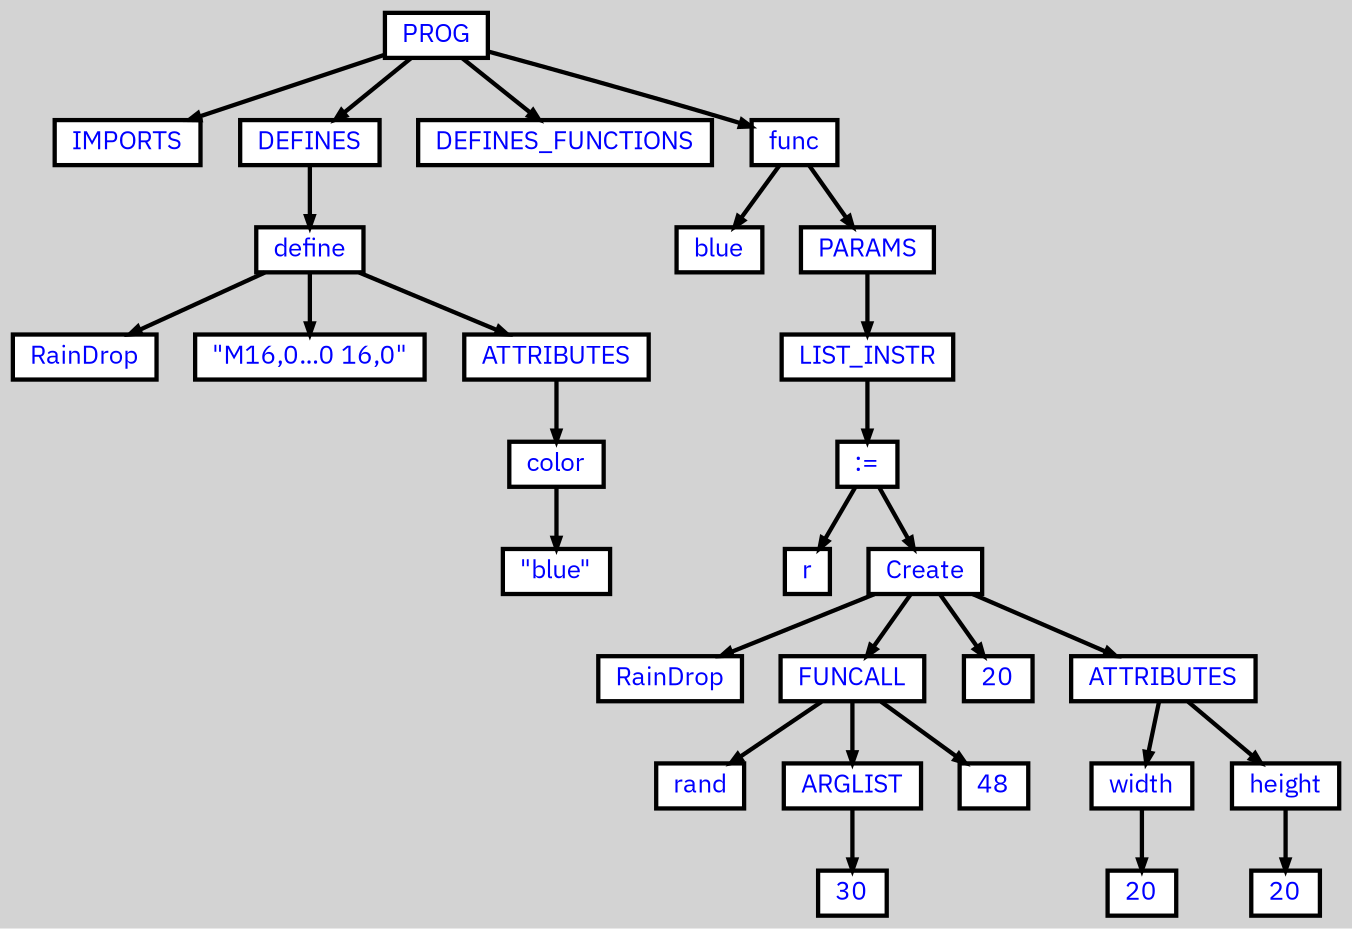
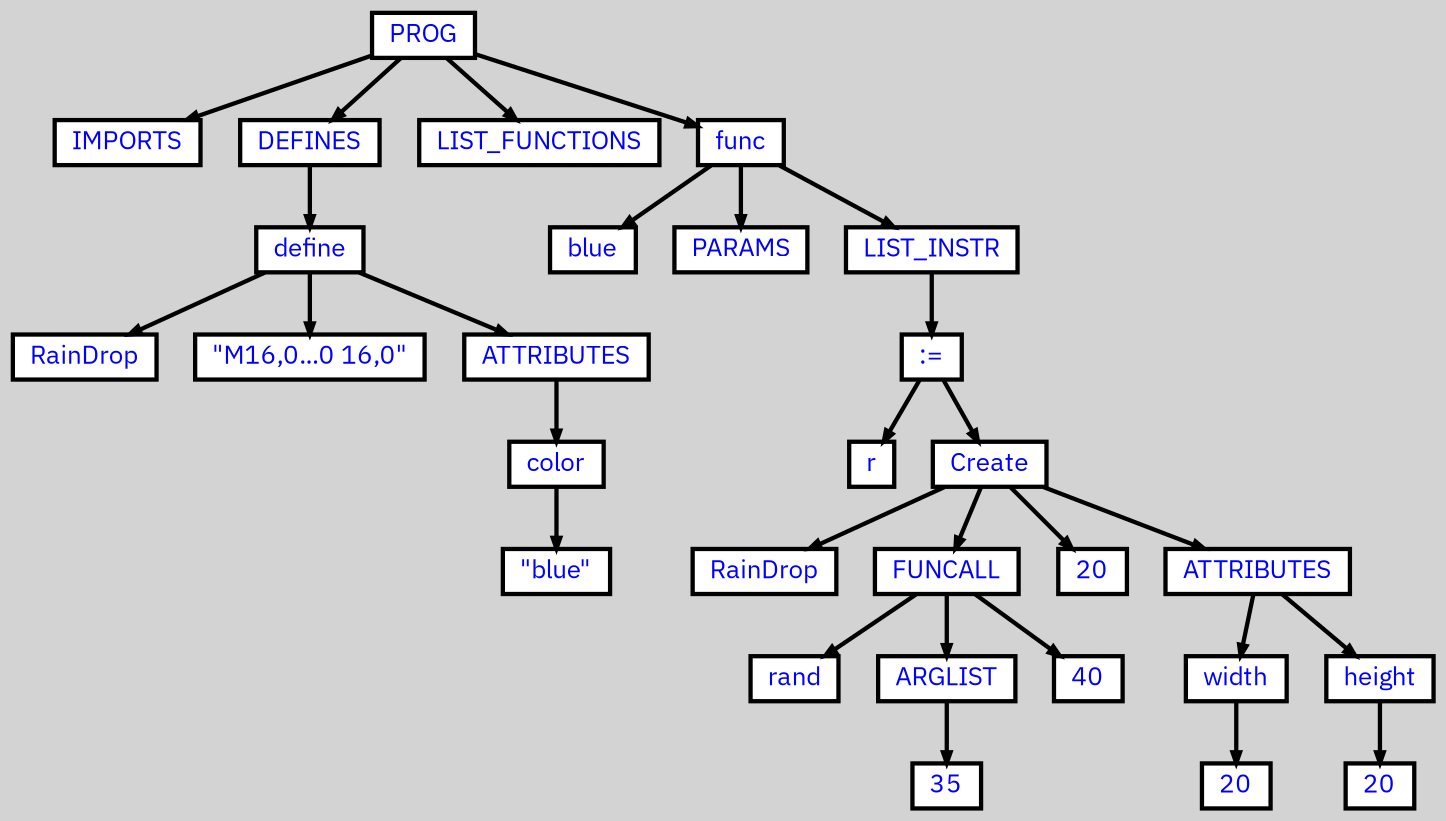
node "DEFINES_FUNCTIONS": label "DEFINES_FUNCTIONS" -> "LIST_FUNCTIONS"
edge "PARAMS" -> "LIST_INSTR": now "func" -> "LIST_INSTR"
node "48": label "48" -> "40"
node "30": label "30" -> "35"
